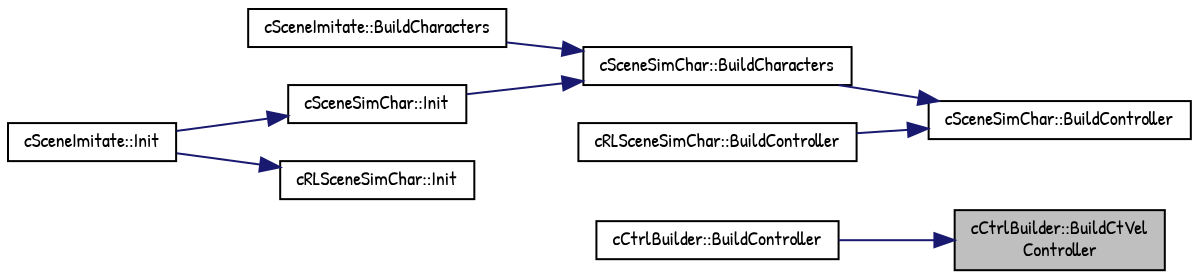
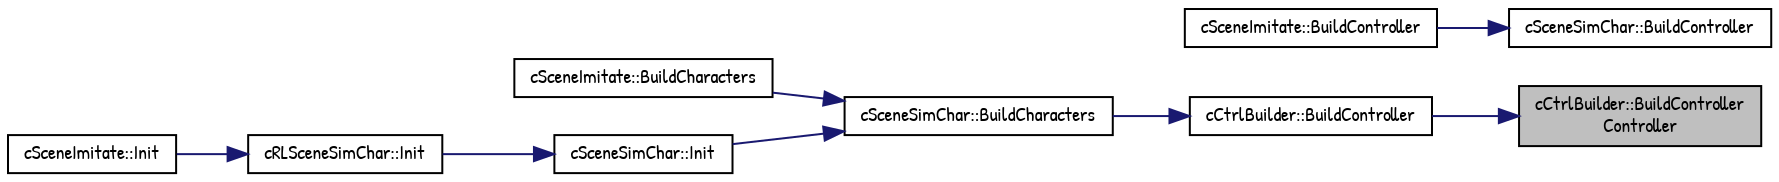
edge "cSceneSimChar::BuildCharacters" -> "cSceneSimChar::BuildController": now "cSceneSimChar::BuildCharacters" -> "cCtrlBuilder::BuildController"
edge "cSceneImitate::Init" -> "cSceneSimChar::Init": now "cRLSceneSimChar::Init" -> "cSceneSimChar::Init"
node "cRLSceneSimChar::BuildController": label "cRLSceneSimChar::BuildController" -> "cSceneImitate::BuildController"
node "cCtrlBuilder::BuildCtVel Controller": label "cCtrlBuilder::BuildCtVel Controller" -> "cCtrlBuilder::BuildController Controller"
